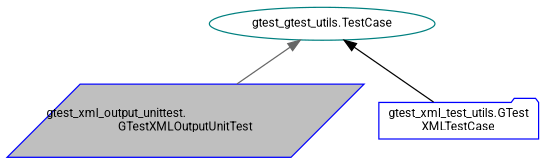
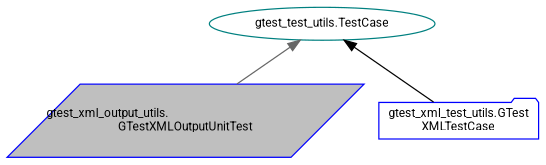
node "gtest_gtest_utils.TestCase": label "gtest_gtest_utils.TestCase" -> "gtest_test_utils.TestCase"
node "gtest_xml_output_unittest. GTestXMLOutputUnitTest": label "gtest_xml_output_unittest. GTestXMLOutputUnitTest" -> "gtest_xml_output_utils. GTestXMLOutputUnitTest"
